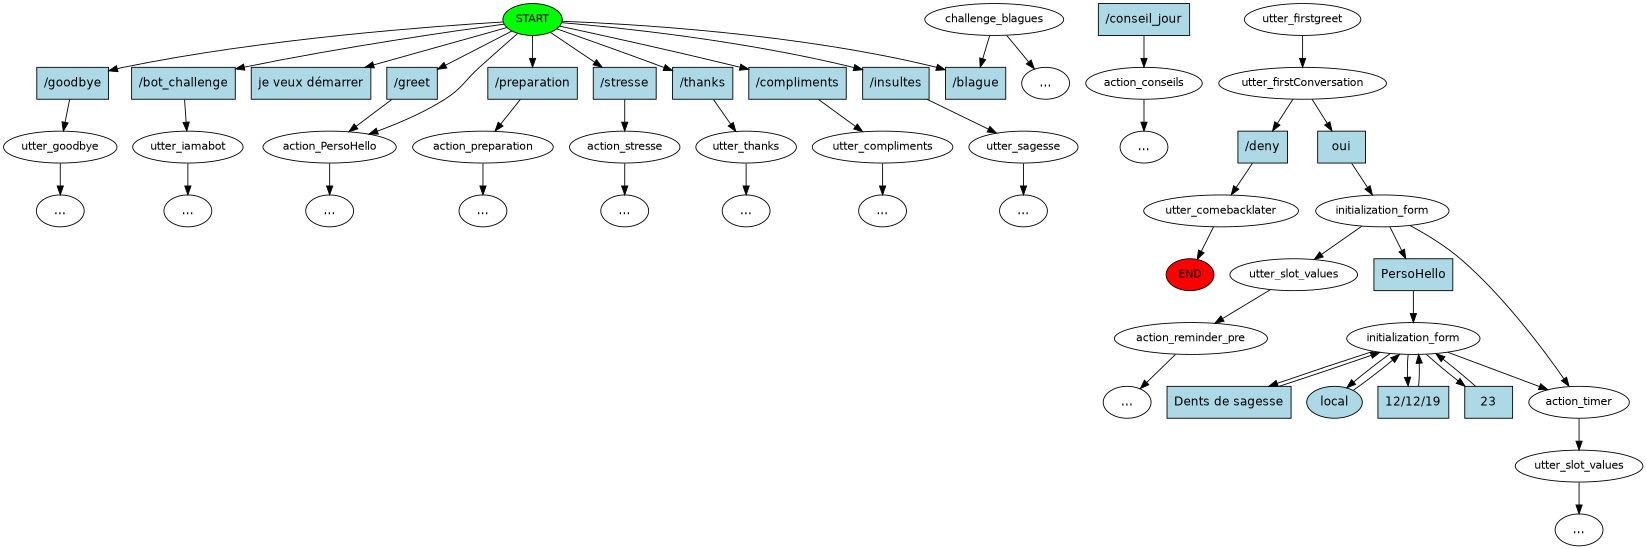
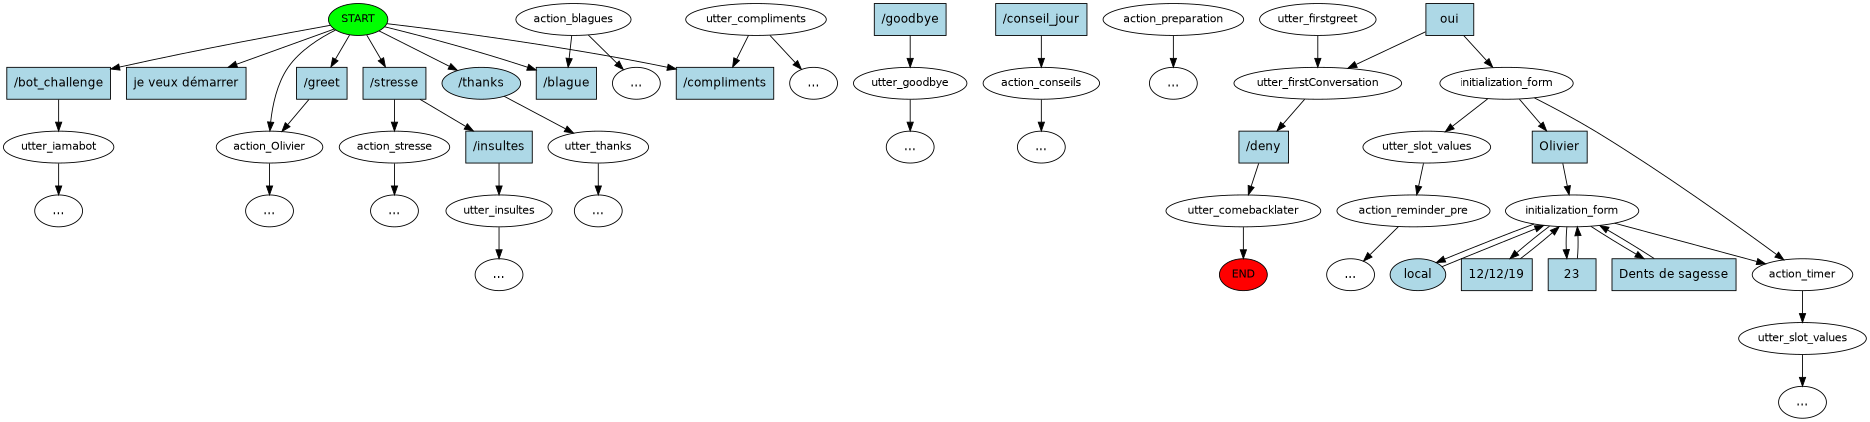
node "challenge_blagues": label "challenge_blagues" -> "action_blagues"
edge "START" -> "/goodbye": removed
edge "START" -> "/insultes": now "/stresse" -> "/insultes"
node "/preparation": removed
node "/thanks": shape box -> ellipse
edge "utter_firstConversation" -> "oui": reversed
edge "/compliments" -> "utter_compliments": reversed
node "action_PersoHello": label "action_PersoHello" -> "action_Olivier"
node "utter_sagesse": label "utter_sagesse" -> "utter_insultes"
node "PersoHello": label "PersoHello" -> "Olivier"
